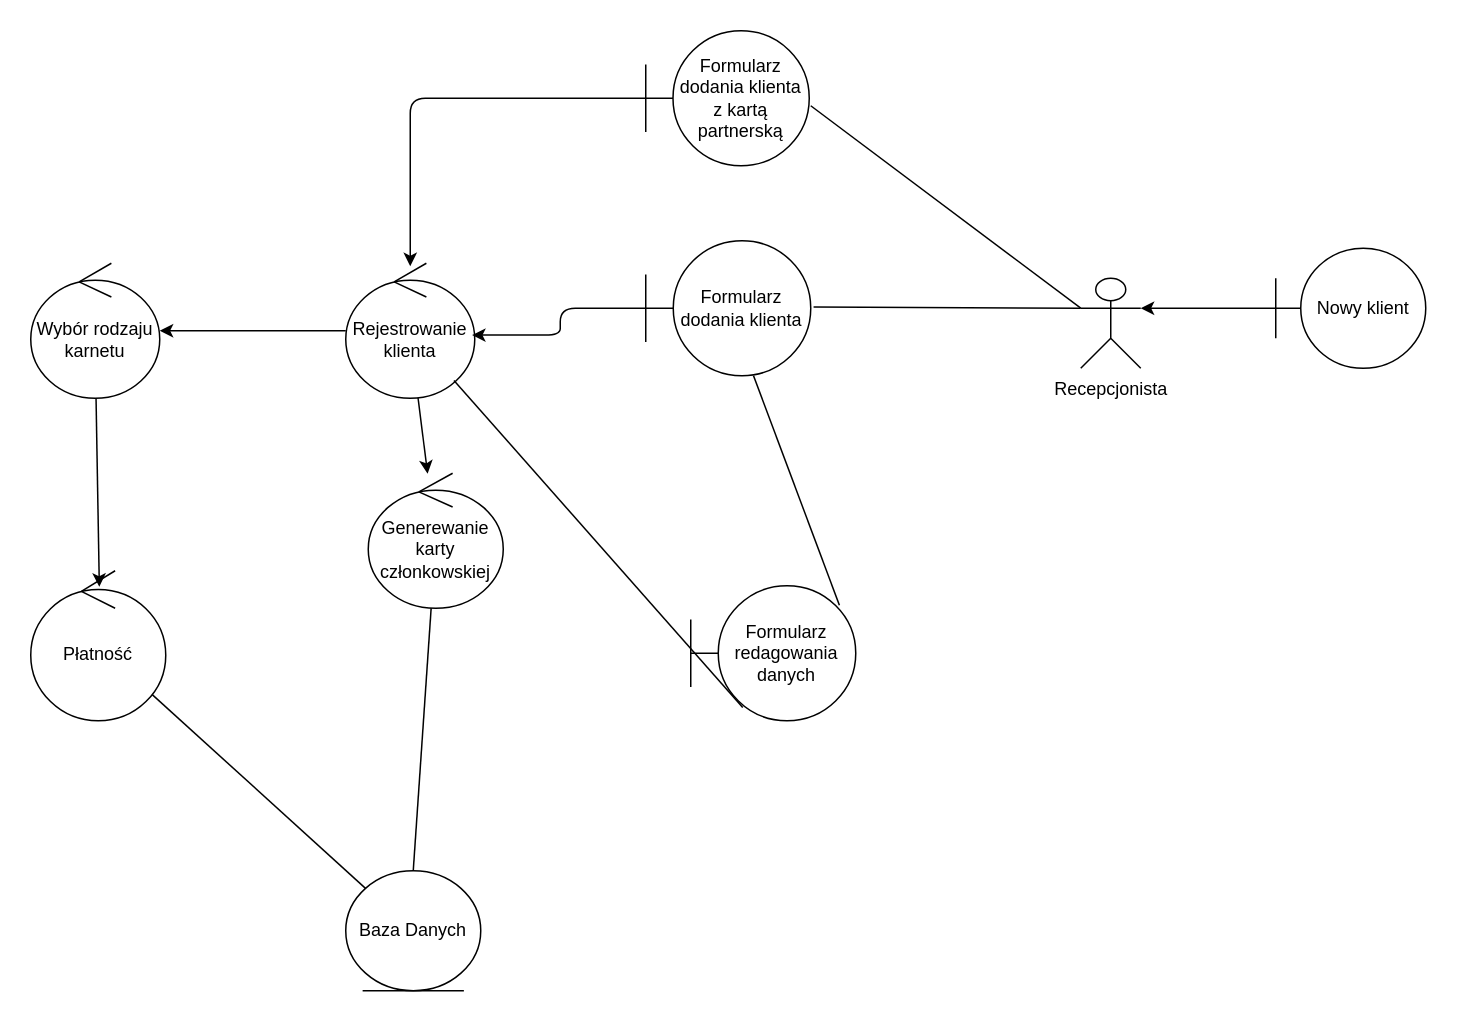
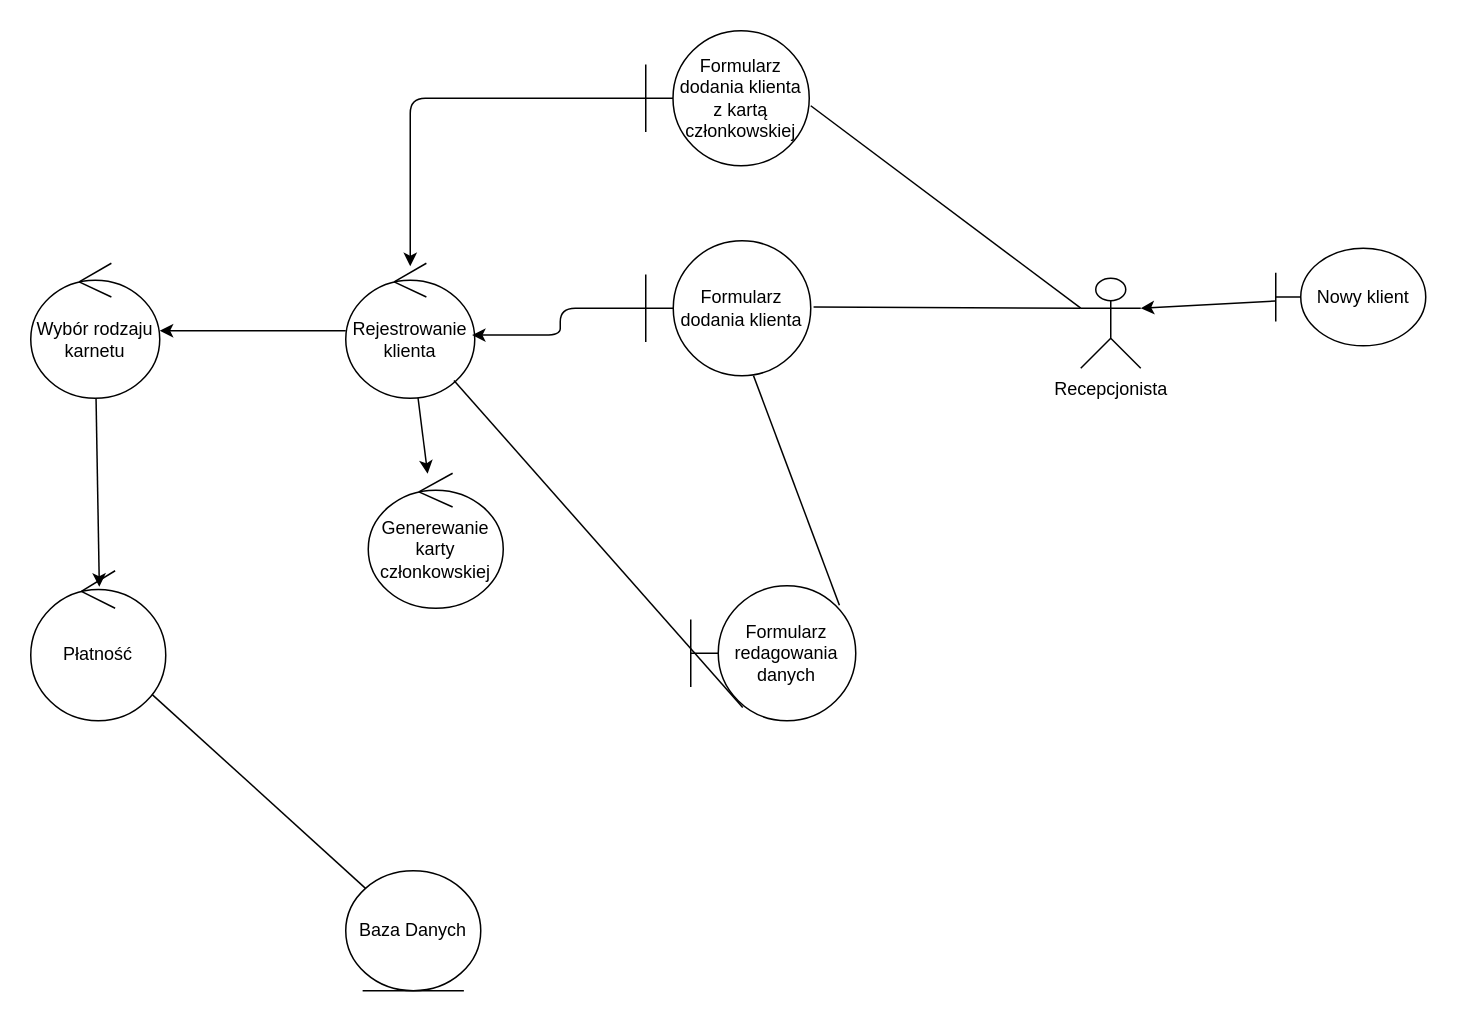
node "Formularz dodania klienta z kartą partnerską": label "Formularz dodania klienta z kartą partnerską" -> "Formularz dodania klienta z kartą członkowskiej"
node "Nowy klient": size 150x120 -> 150x98
edge "Generewanie karty członkowskiej" -- "Baza Danych": removed
